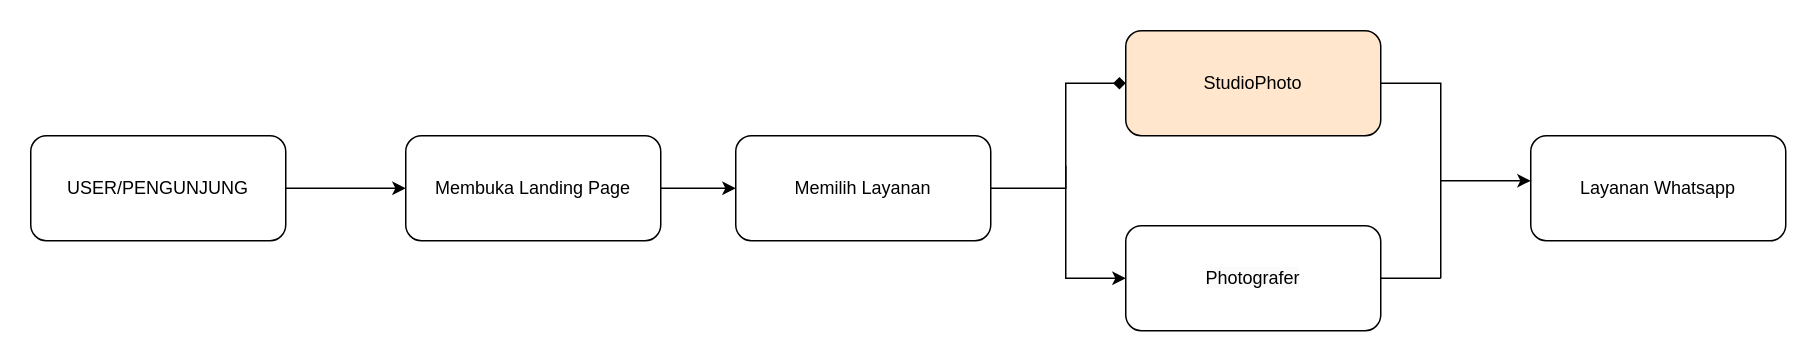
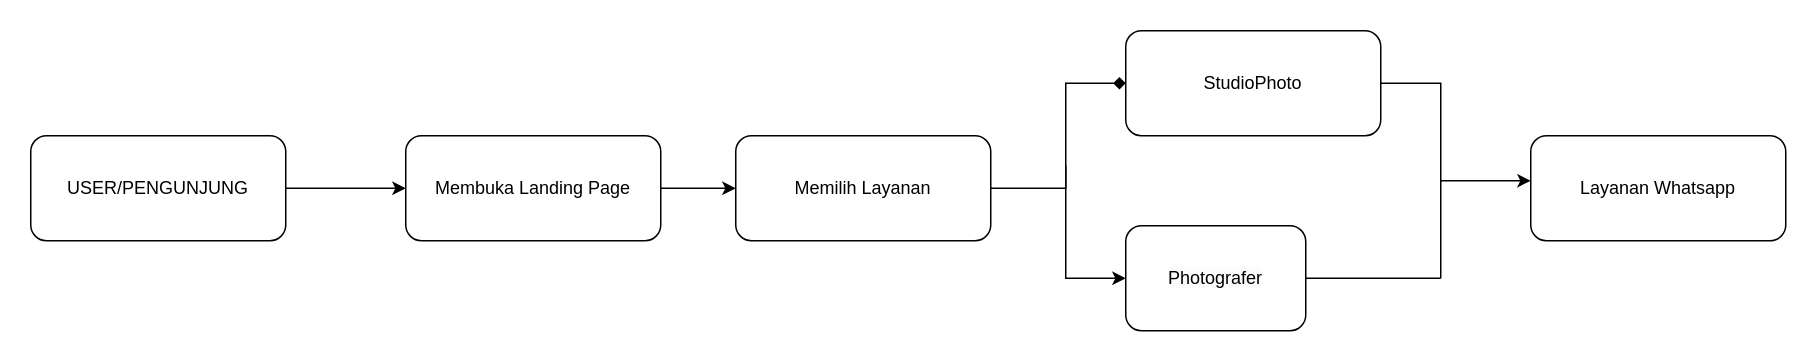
node "StudioPhoto": fillcolor #ffe6cc -> #ffffff
node "Photografer": size 255x105 -> 180x105
